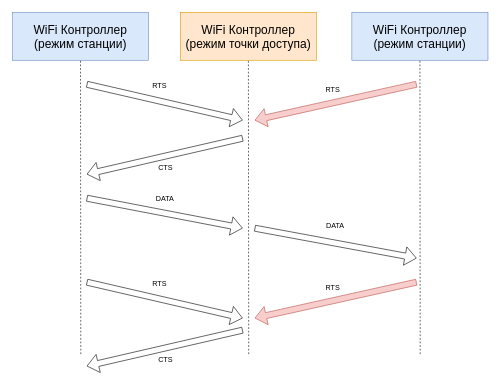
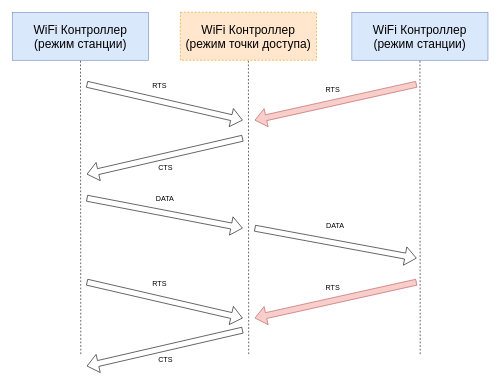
node "WiFi Контроллер (режим точки доступа)": style solid -> dashed
